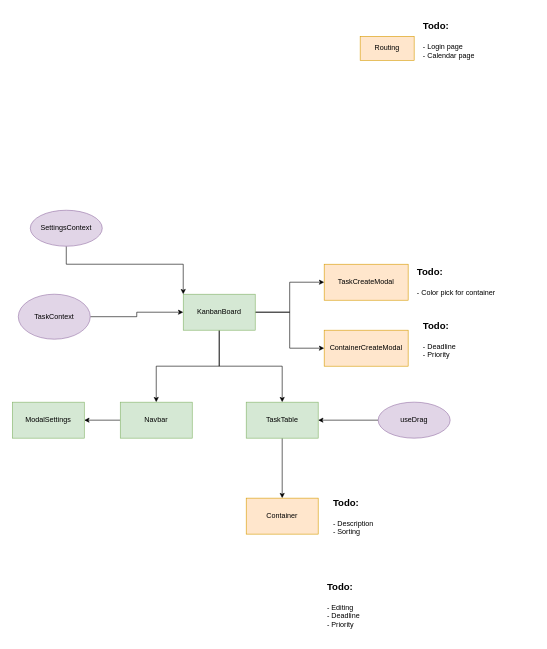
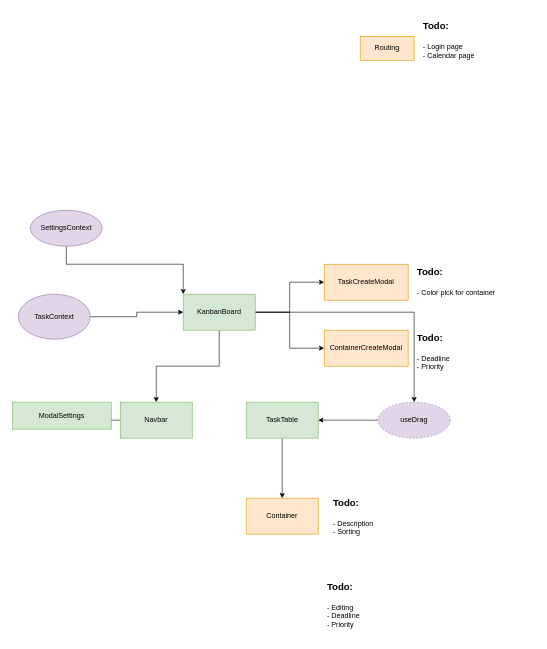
node "Todo: - Deadline - Priority": moved (477, 339) -> (471, 351)
edge "KanbanBoard" -> "TaskTable": now "KanbanBoard" -> "useDrag"
node "ModalSettings": size 72x36 -> 99x27
node "useDrag": style solid -> dashed
